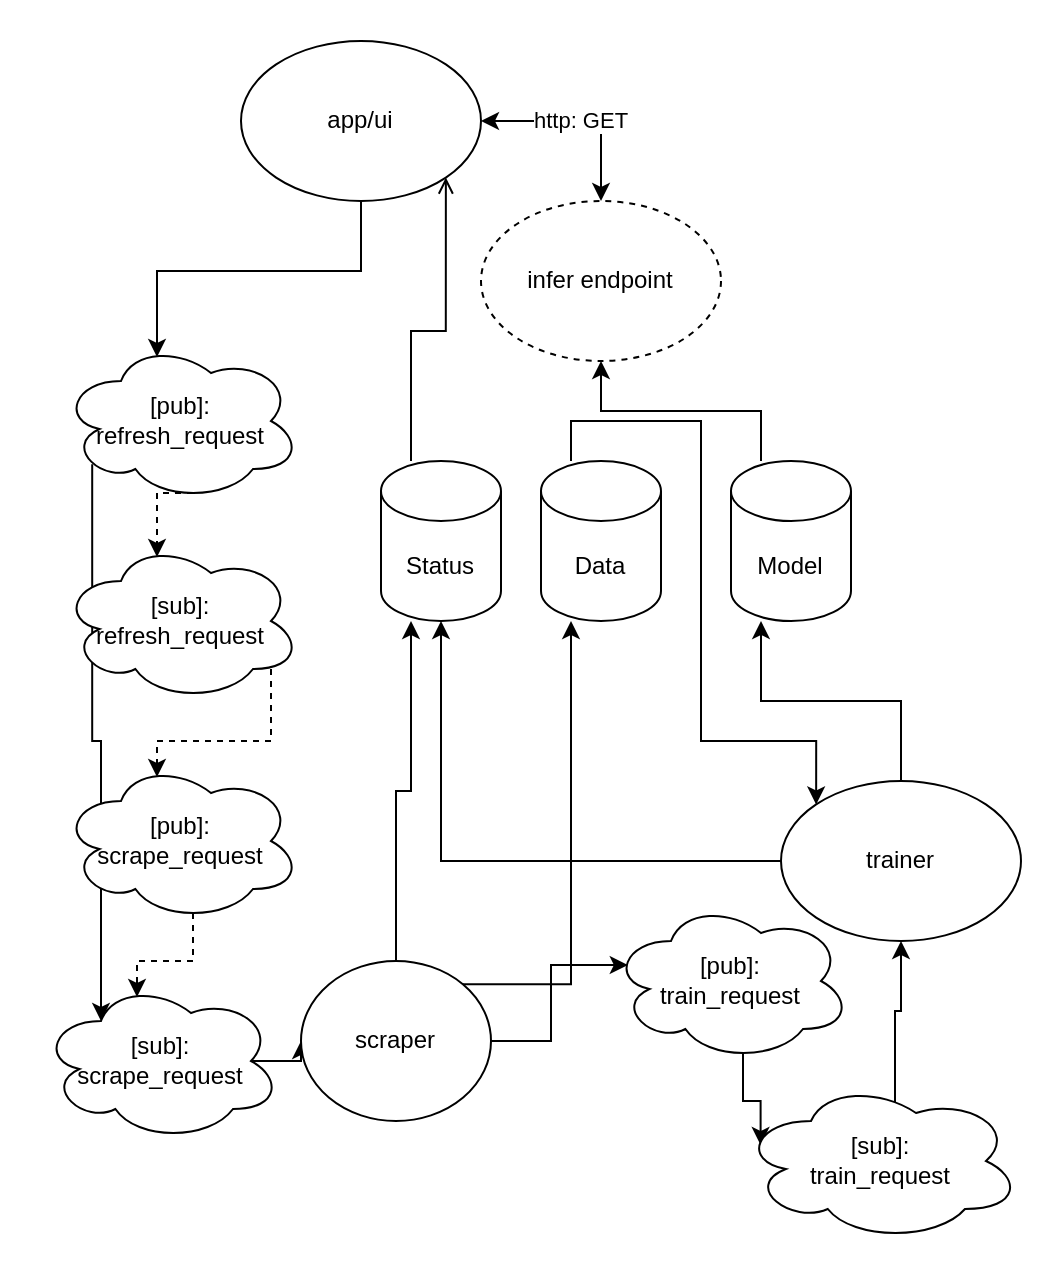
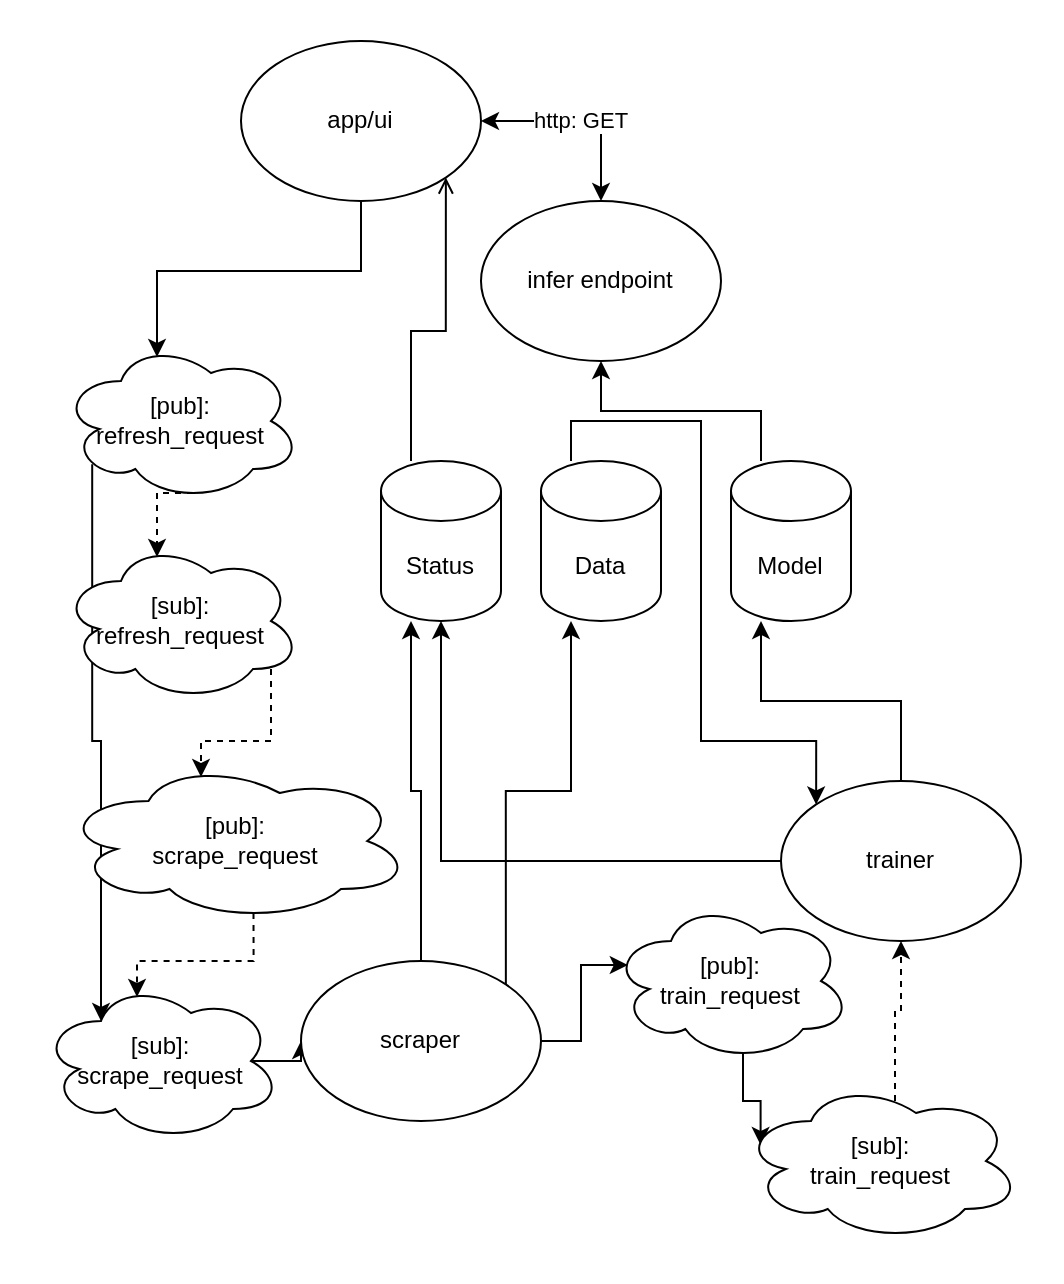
node "infer endpoint": style dashed -> solid
node "[pub]: scrape_request": size 240x160 -> 350x160
edge "[sub]: train_request" -> "trainer": style solid -> dashed
node "scraper": size 190x160 -> 240x160
